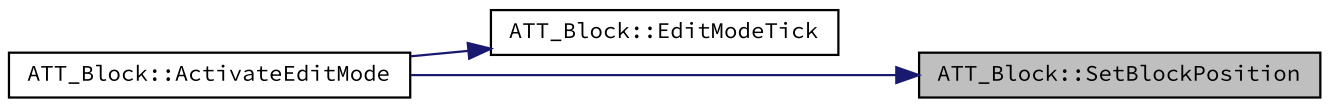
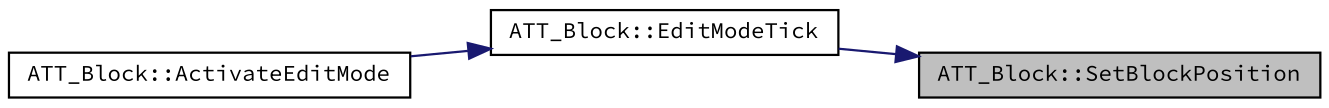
edge "ATT_Block::ActivateEditMode" -> "ATT_Block::SetBlockPosition": now "ATT_Block::EditModeTick" -> "ATT_Block::SetBlockPosition"
